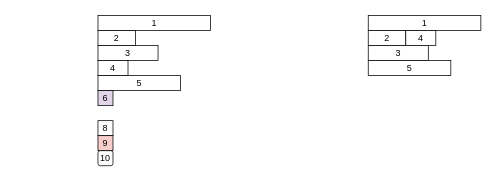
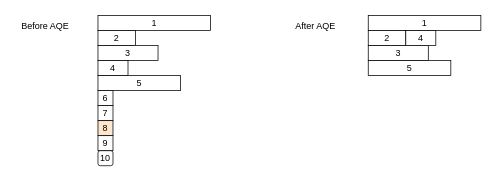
node "Before AQE": added
node "After AQE": added
node "6": fillcolor #e1d5e7 -> #ffffff
node "7": added
node "8": fillcolor #ffffff -> #ffe6cc
node "9": fillcolor #f8cecc -> #ffffff
